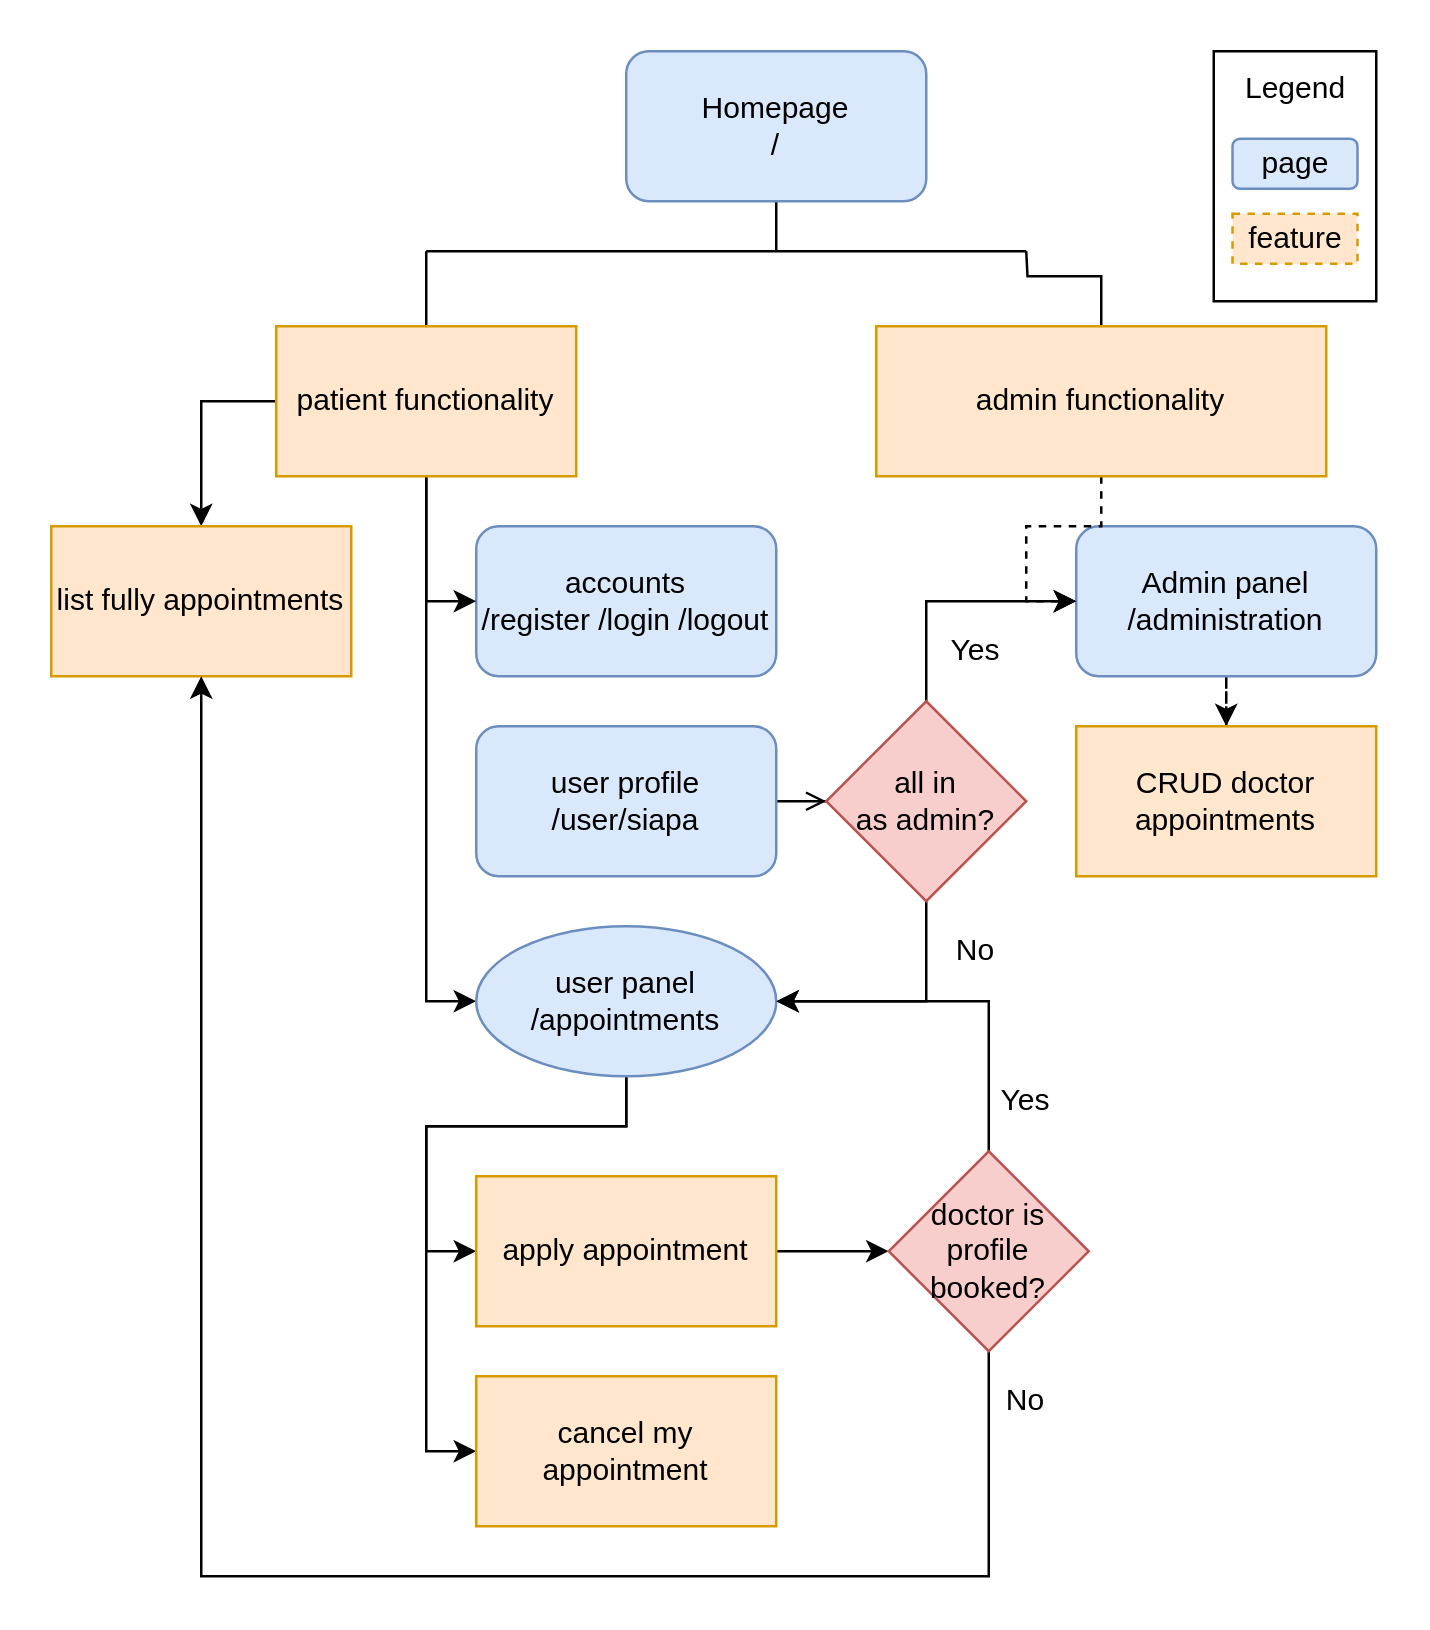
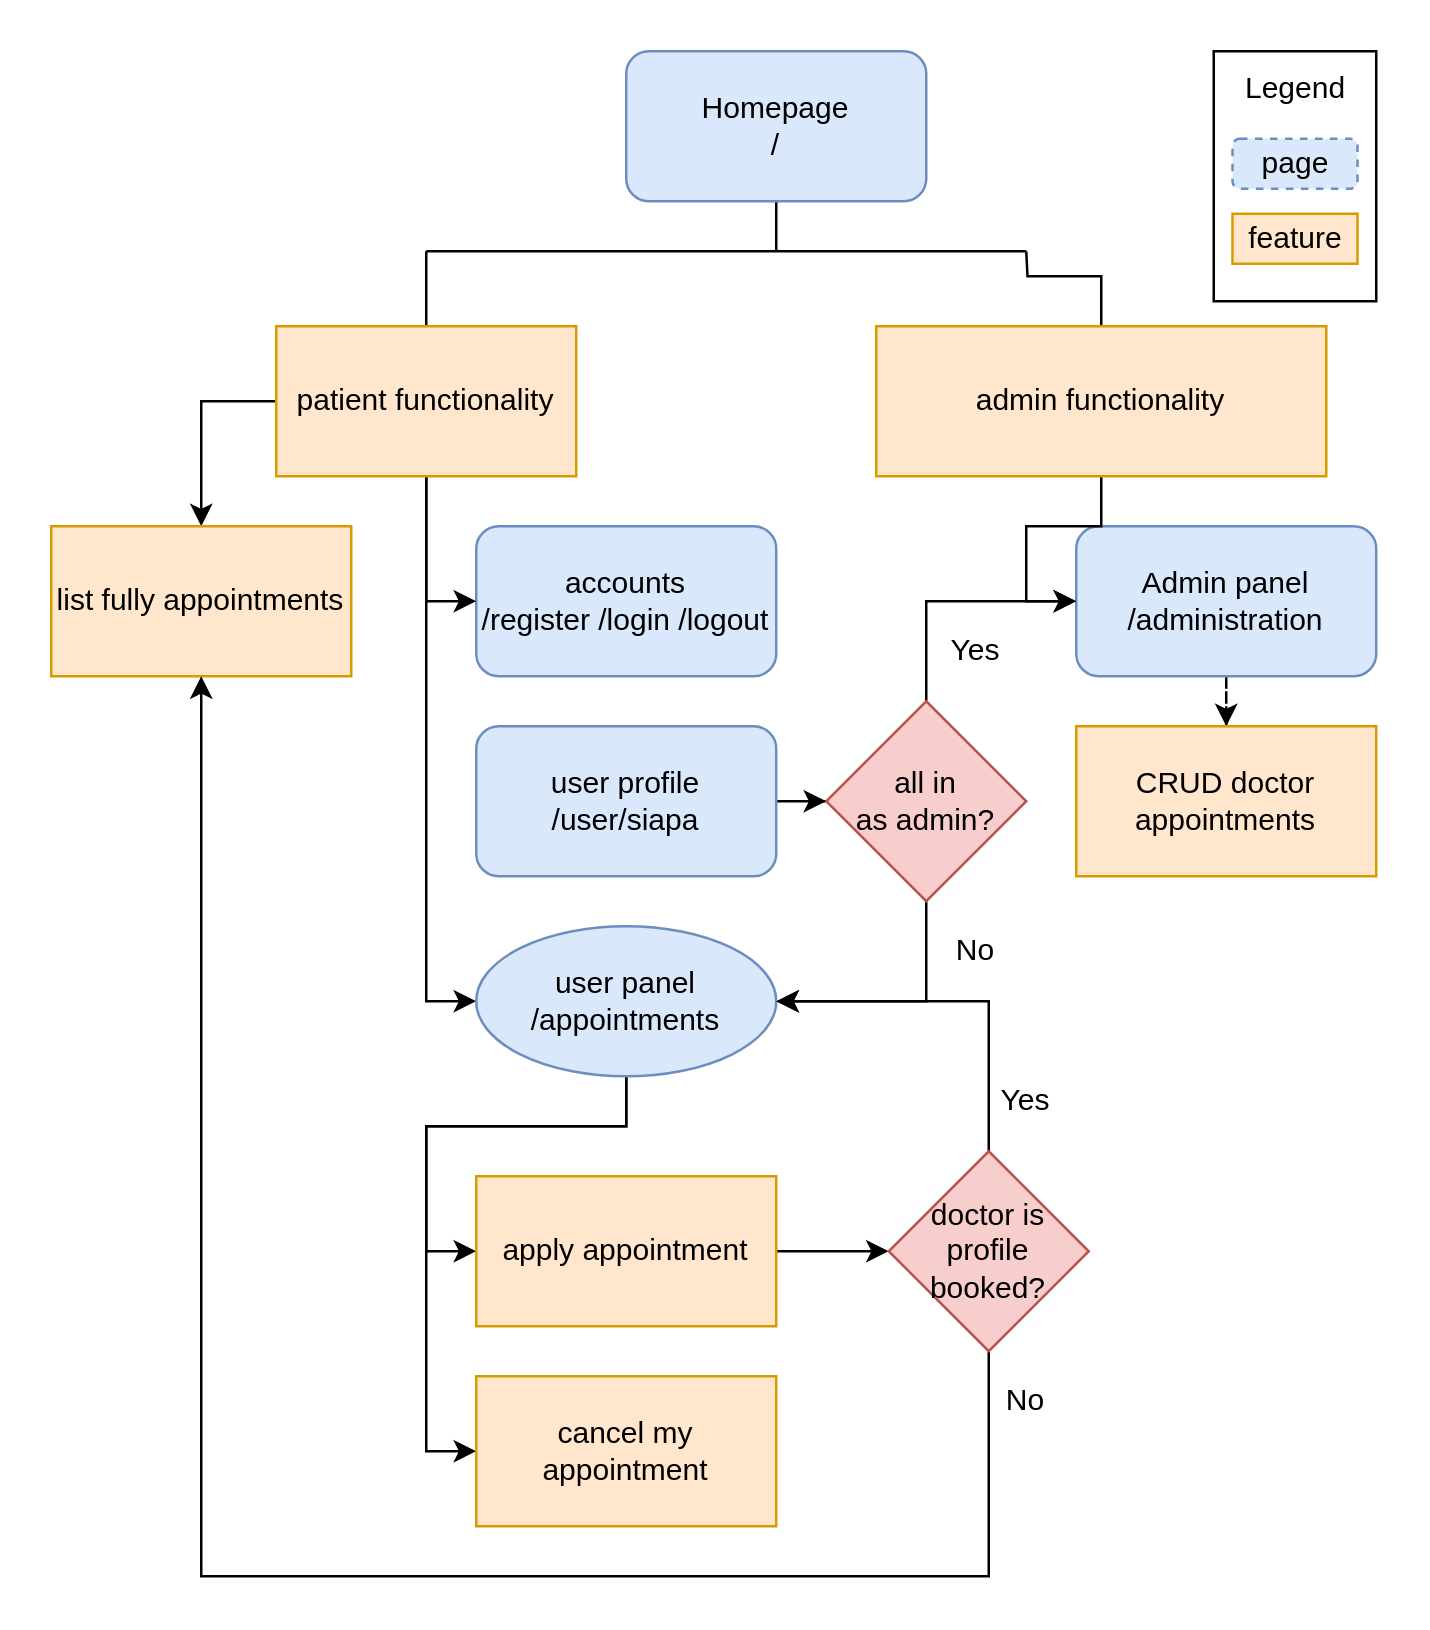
node "page": style solid -> dashed
node "feature": style dashed -> solid
edge "admin functionality" -> "Admin panel /administration": style dashed -> solid
edge "user profile /user/siapa" -> "all in as admin?": arrowhead open -> classic
